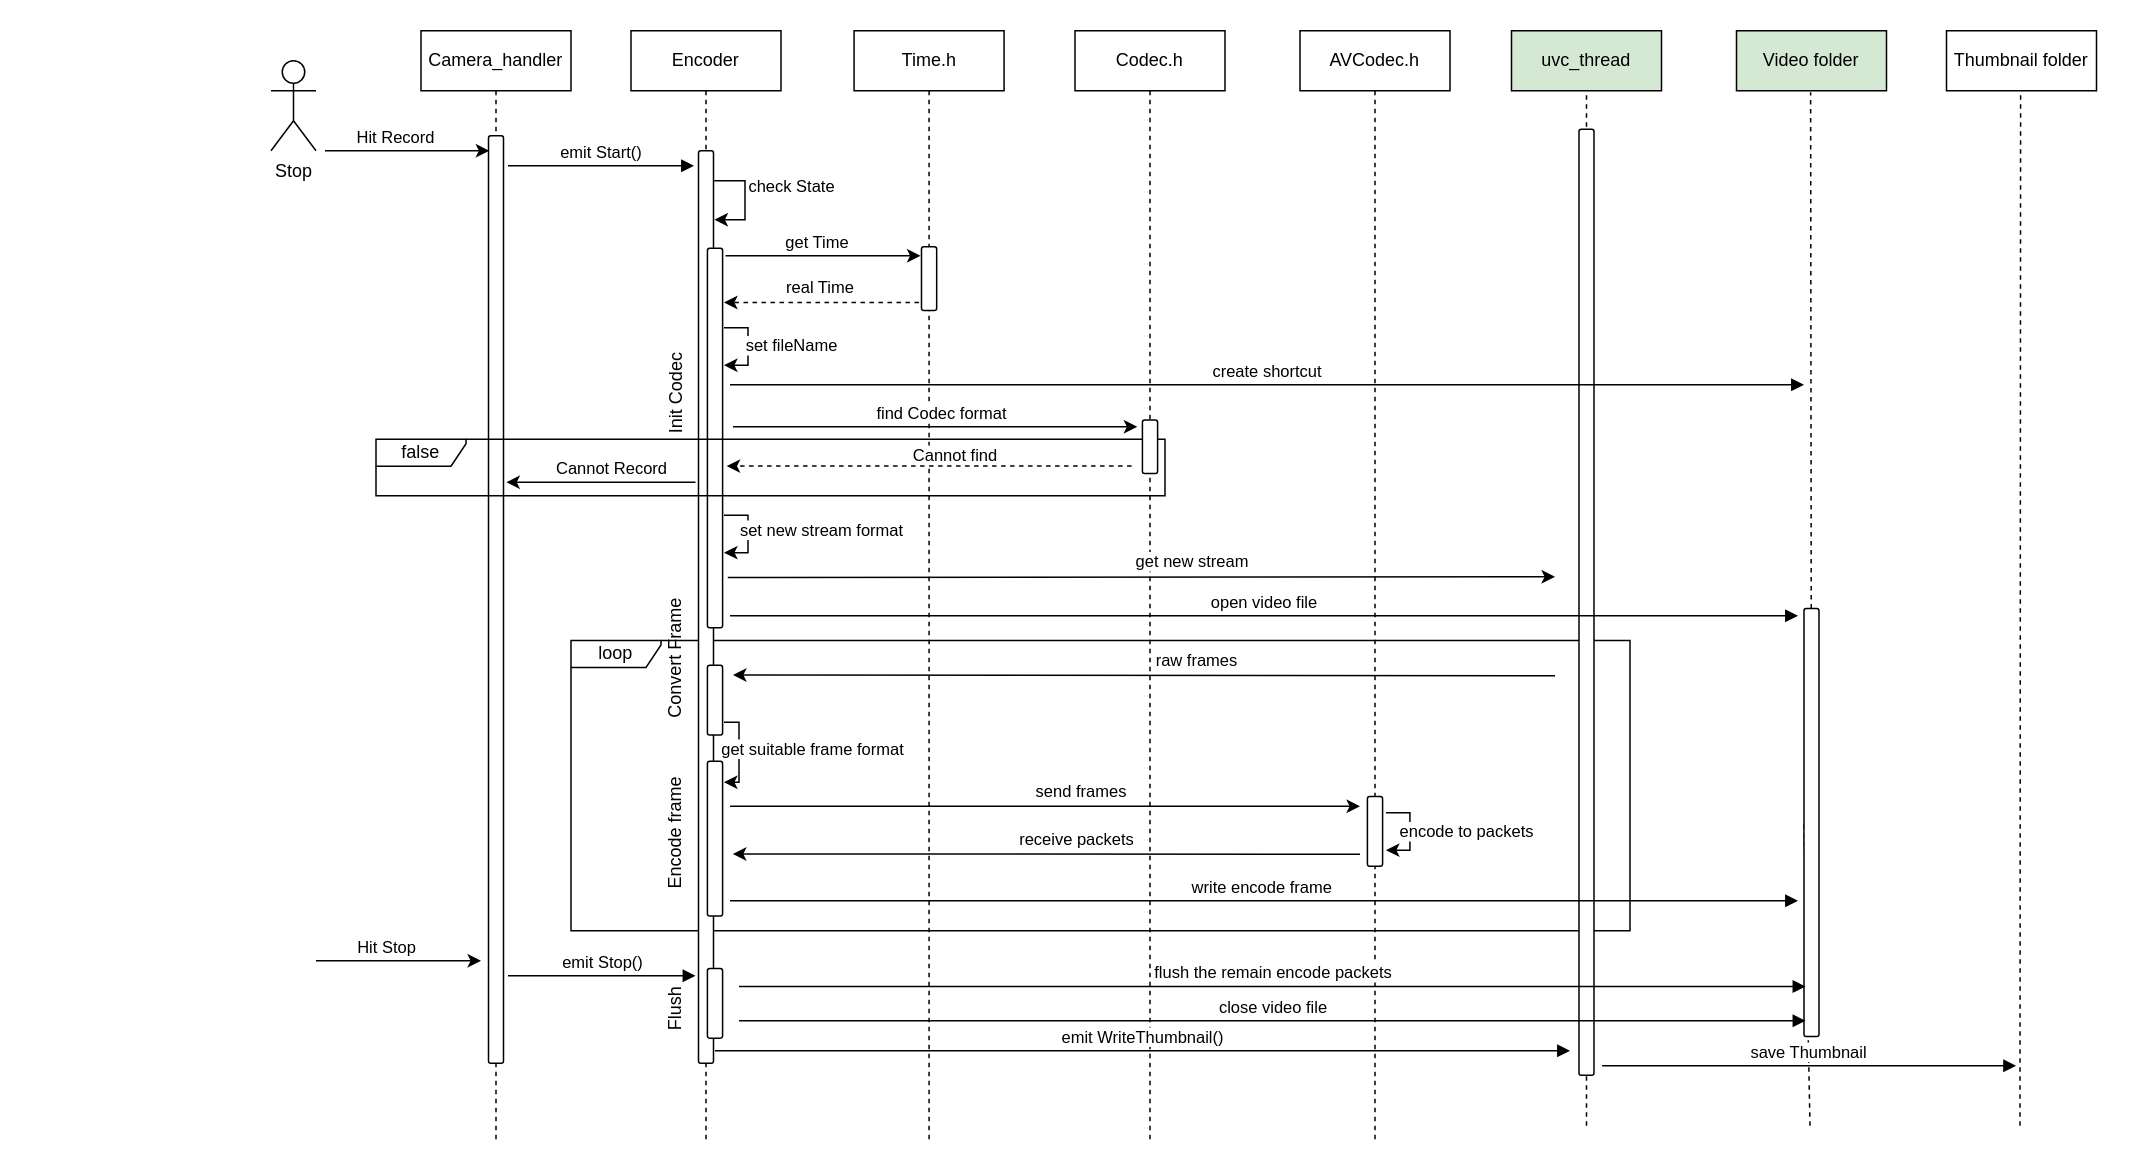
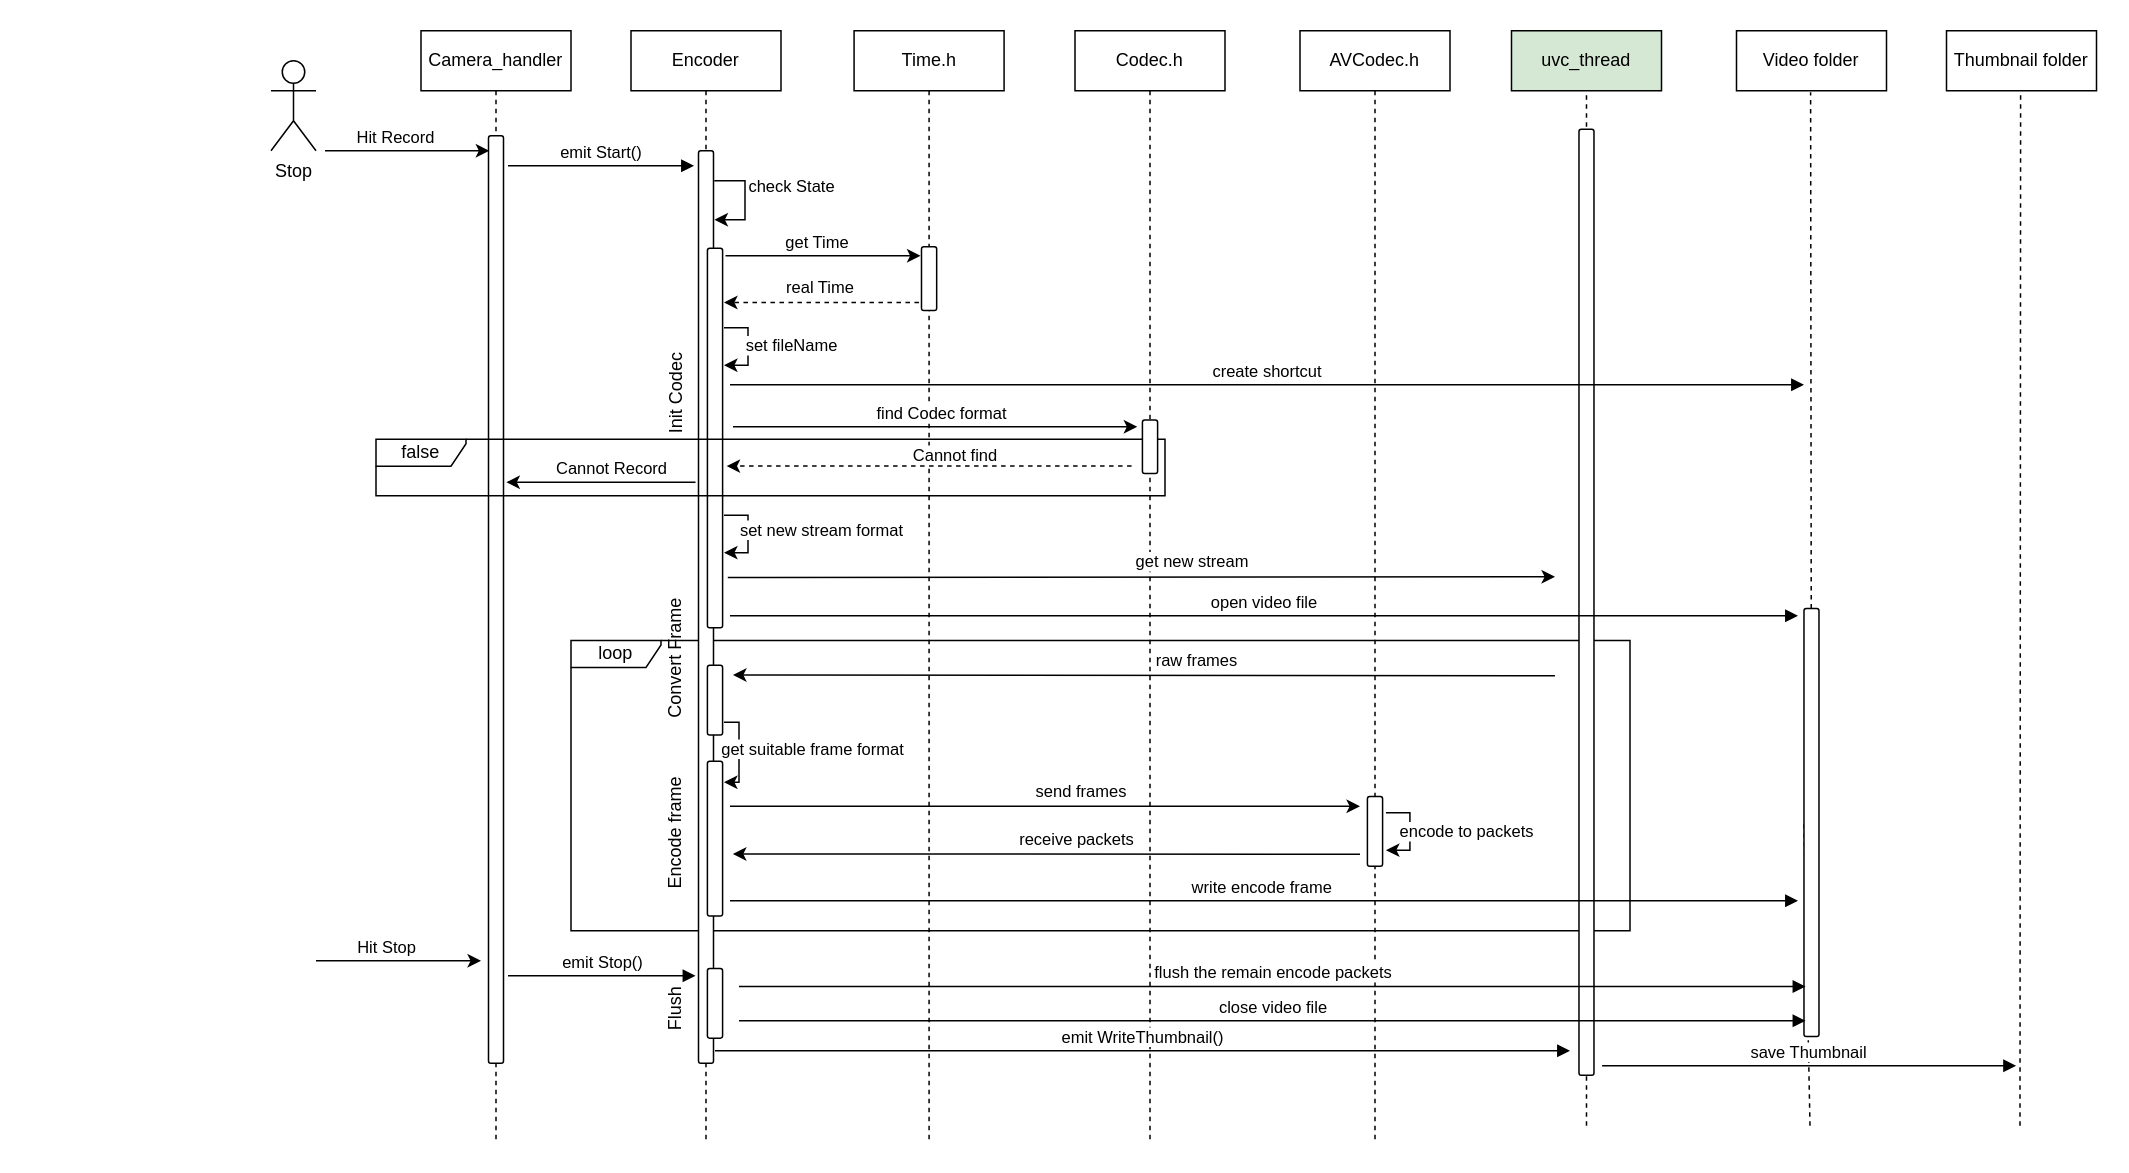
node "Video folder": fillcolor #d5e8d4 -> #ffffff
